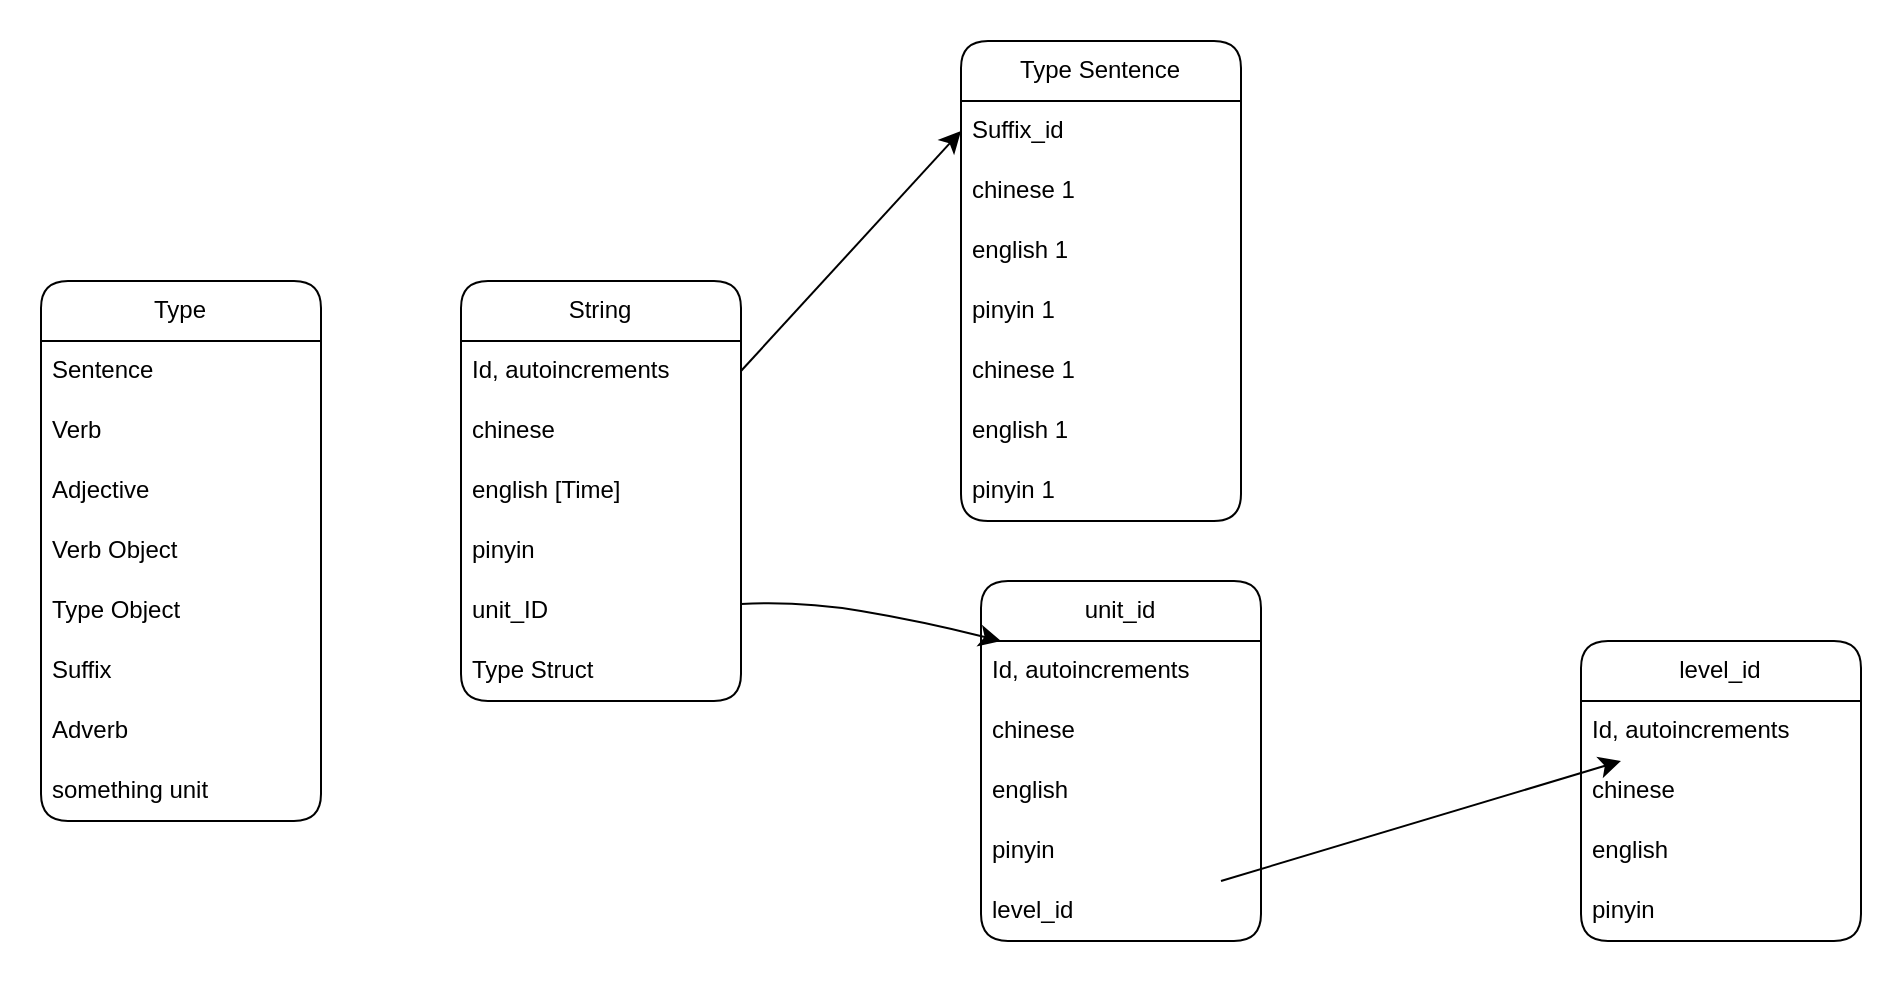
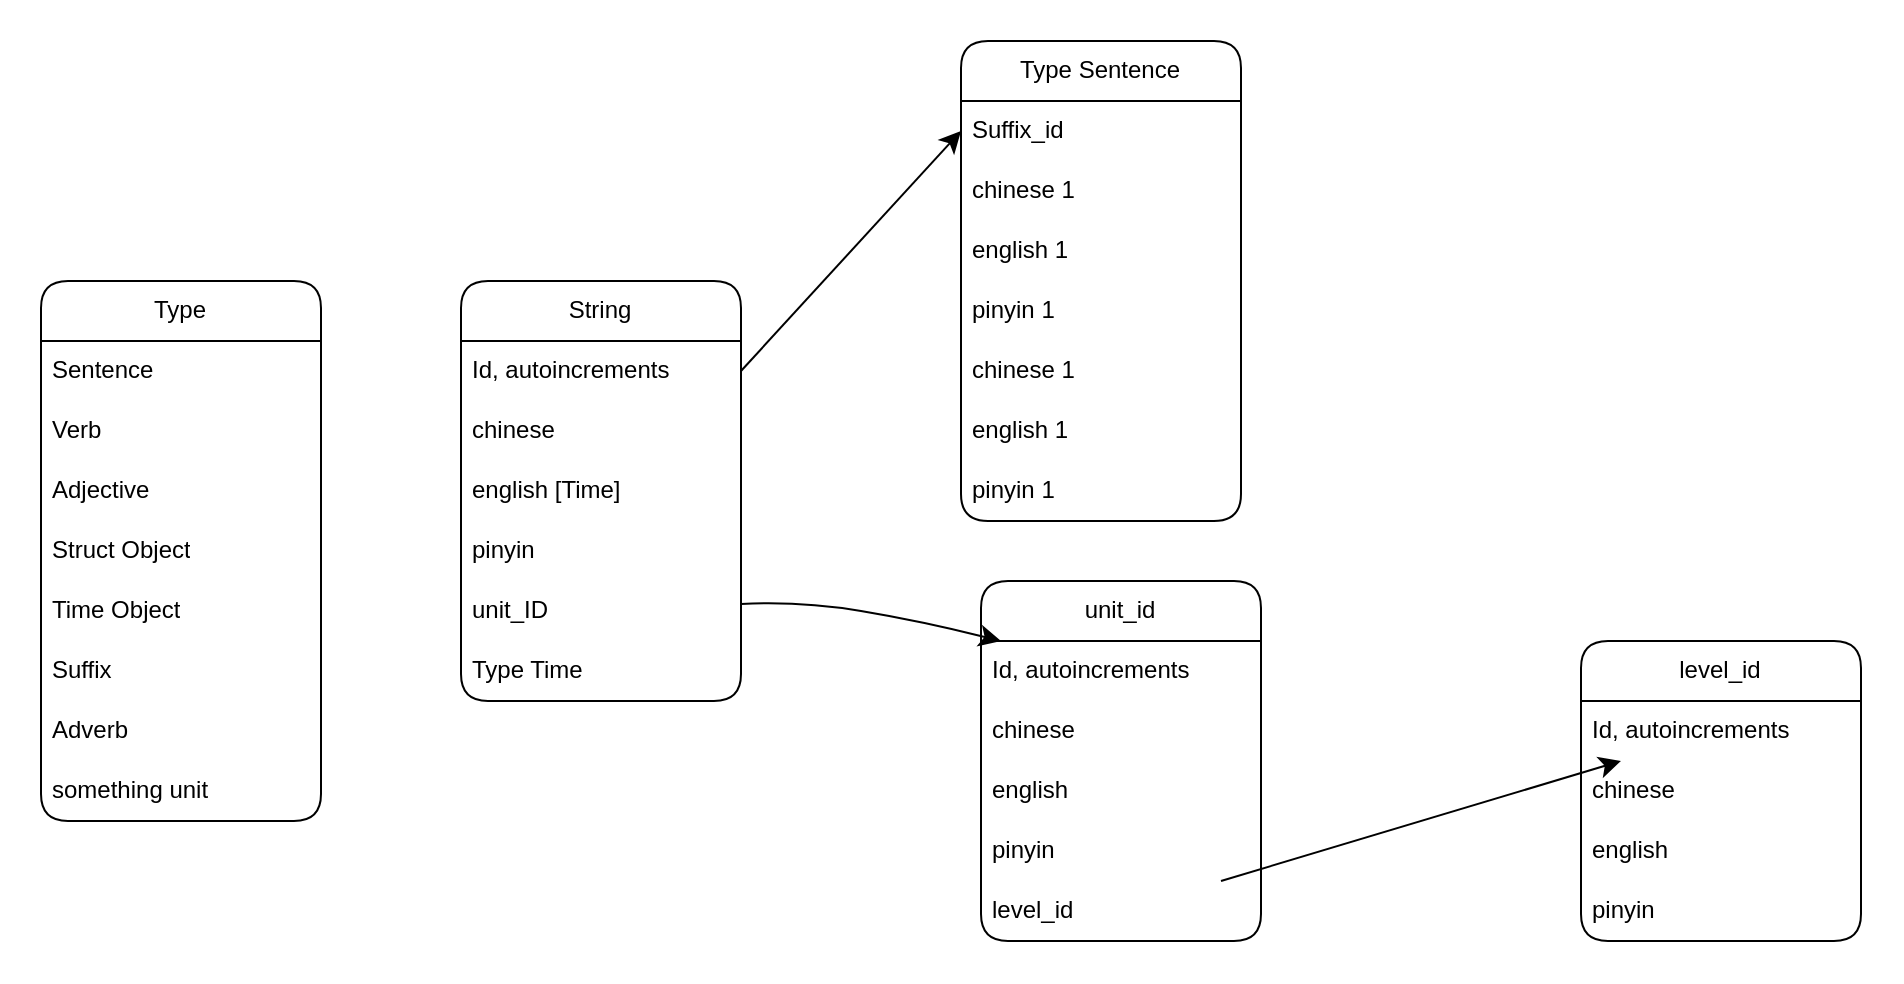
node "Verb Object": label "Verb Object" -> "Struct Object"
node "Type Object": label "Type Object" -> "Time Object"
node "Type Struct": label "Type Struct" -> "Type Time"
